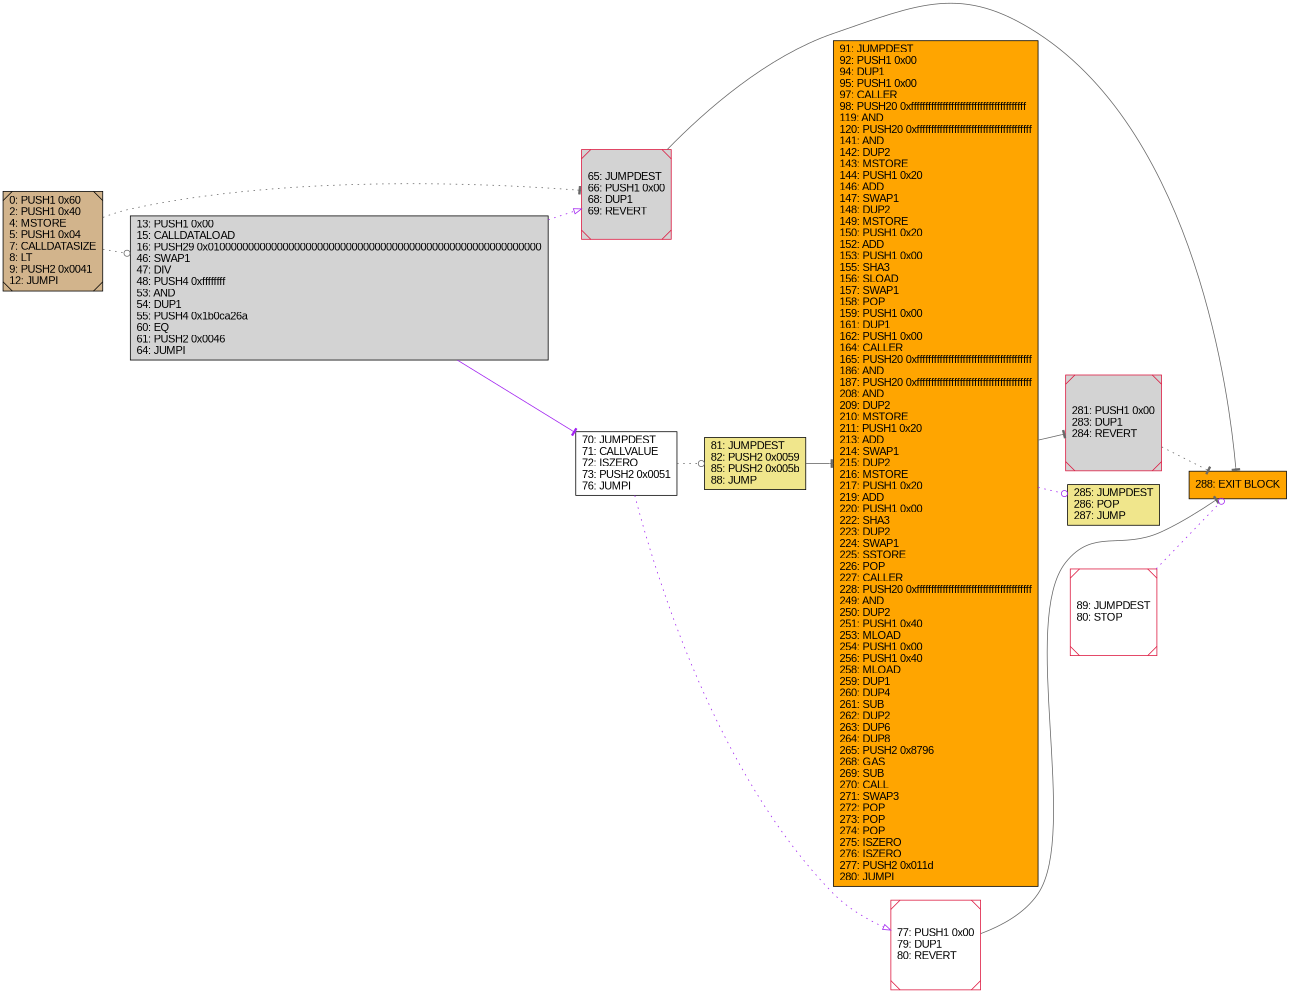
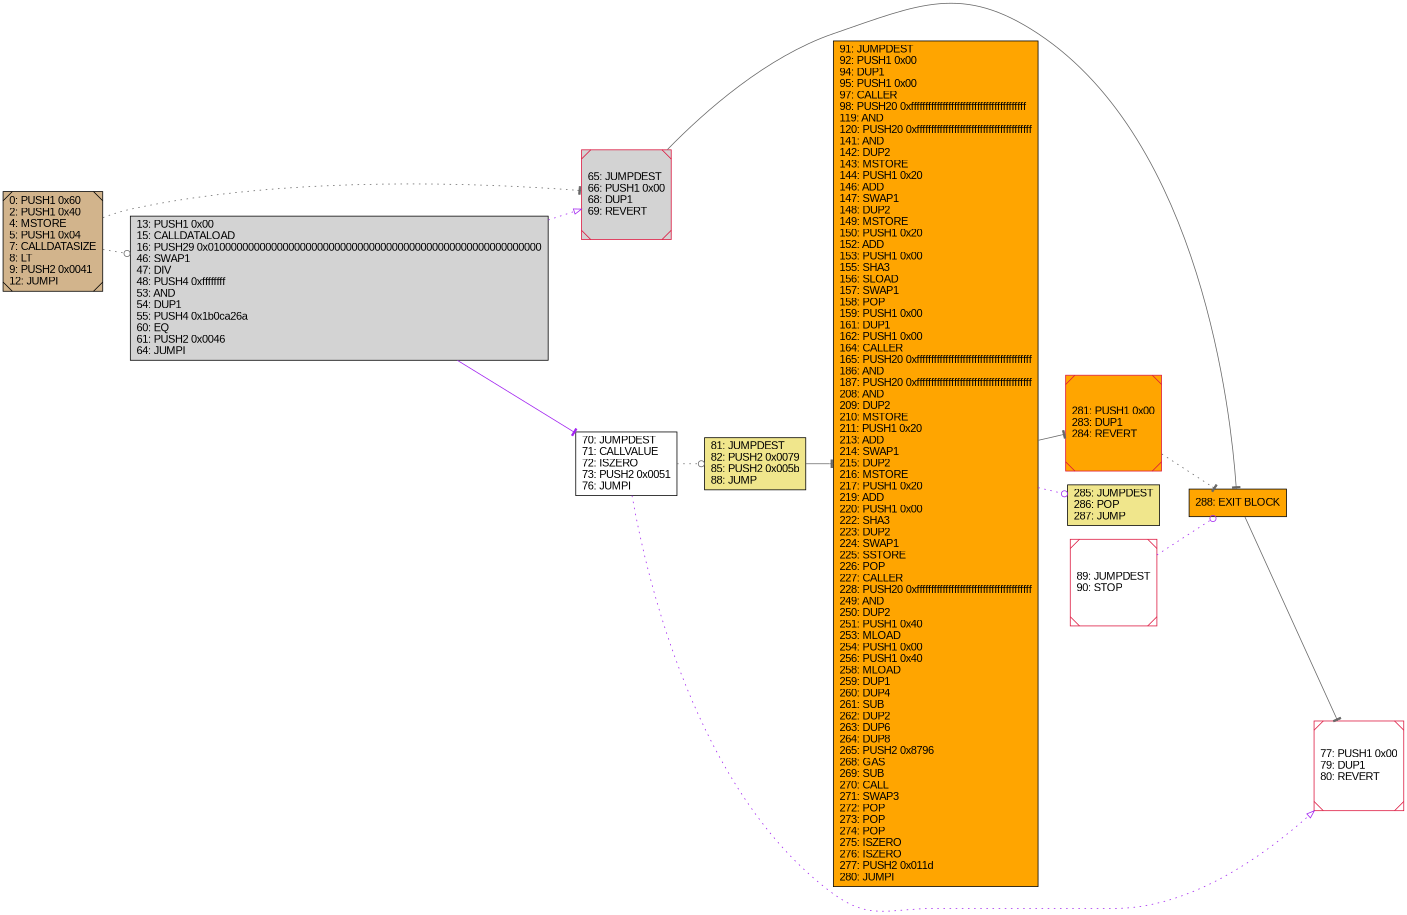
node "281: PUSH1 0x00 283: DUP1 284: REVERT": fillcolor lightgrey -> orange
node "81: JUMPDEST 82: PUSH2 0x0059 85: PUSH2 0x005b 88: JUMP": label "81: JUMPDEST 82: PUSH2 0x0059 85: PUSH2 0x005b 88: JUMP" -> "81: JUMPDEST 82: PUSH2 0x0079 85: PUSH2 0x005b 88: JUMP"
node "89: JUMPDEST 80: STOP": label "89: JUMPDEST 80: STOP" -> "89: JUMPDEST 90: STOP"
edge "77: PUSH1 0x00 79: DUP1 80: REVERT" -> "288: EXIT BLOCK": reversed
